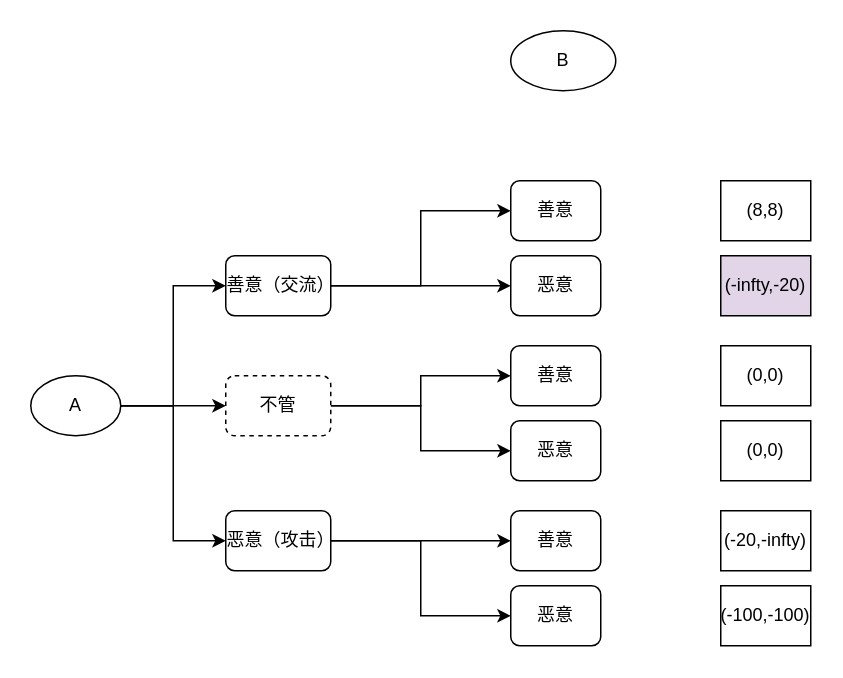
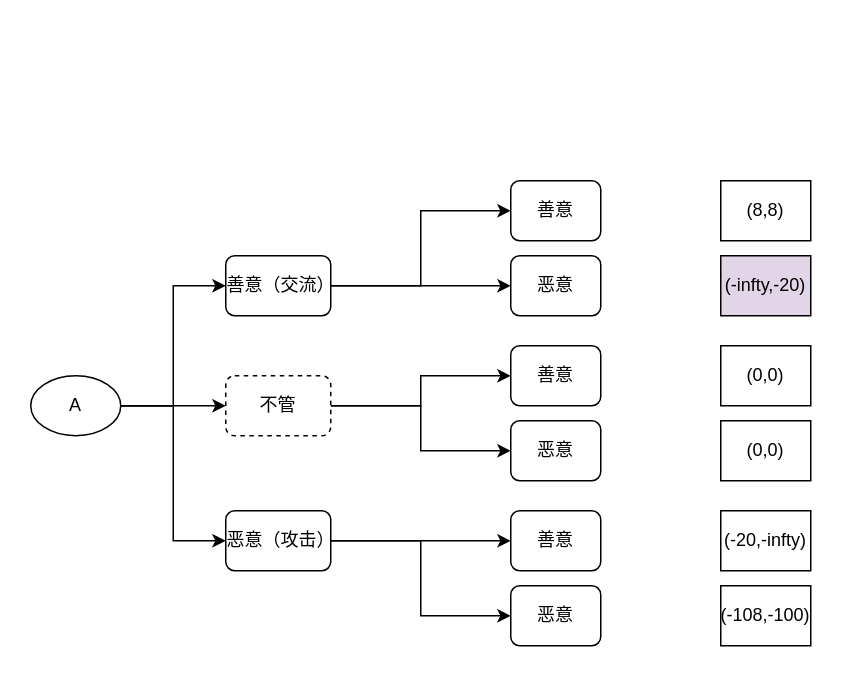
node "B": removed
node "(-100,-100)": label "(-100,-100)" -> "(-108,-100)"
